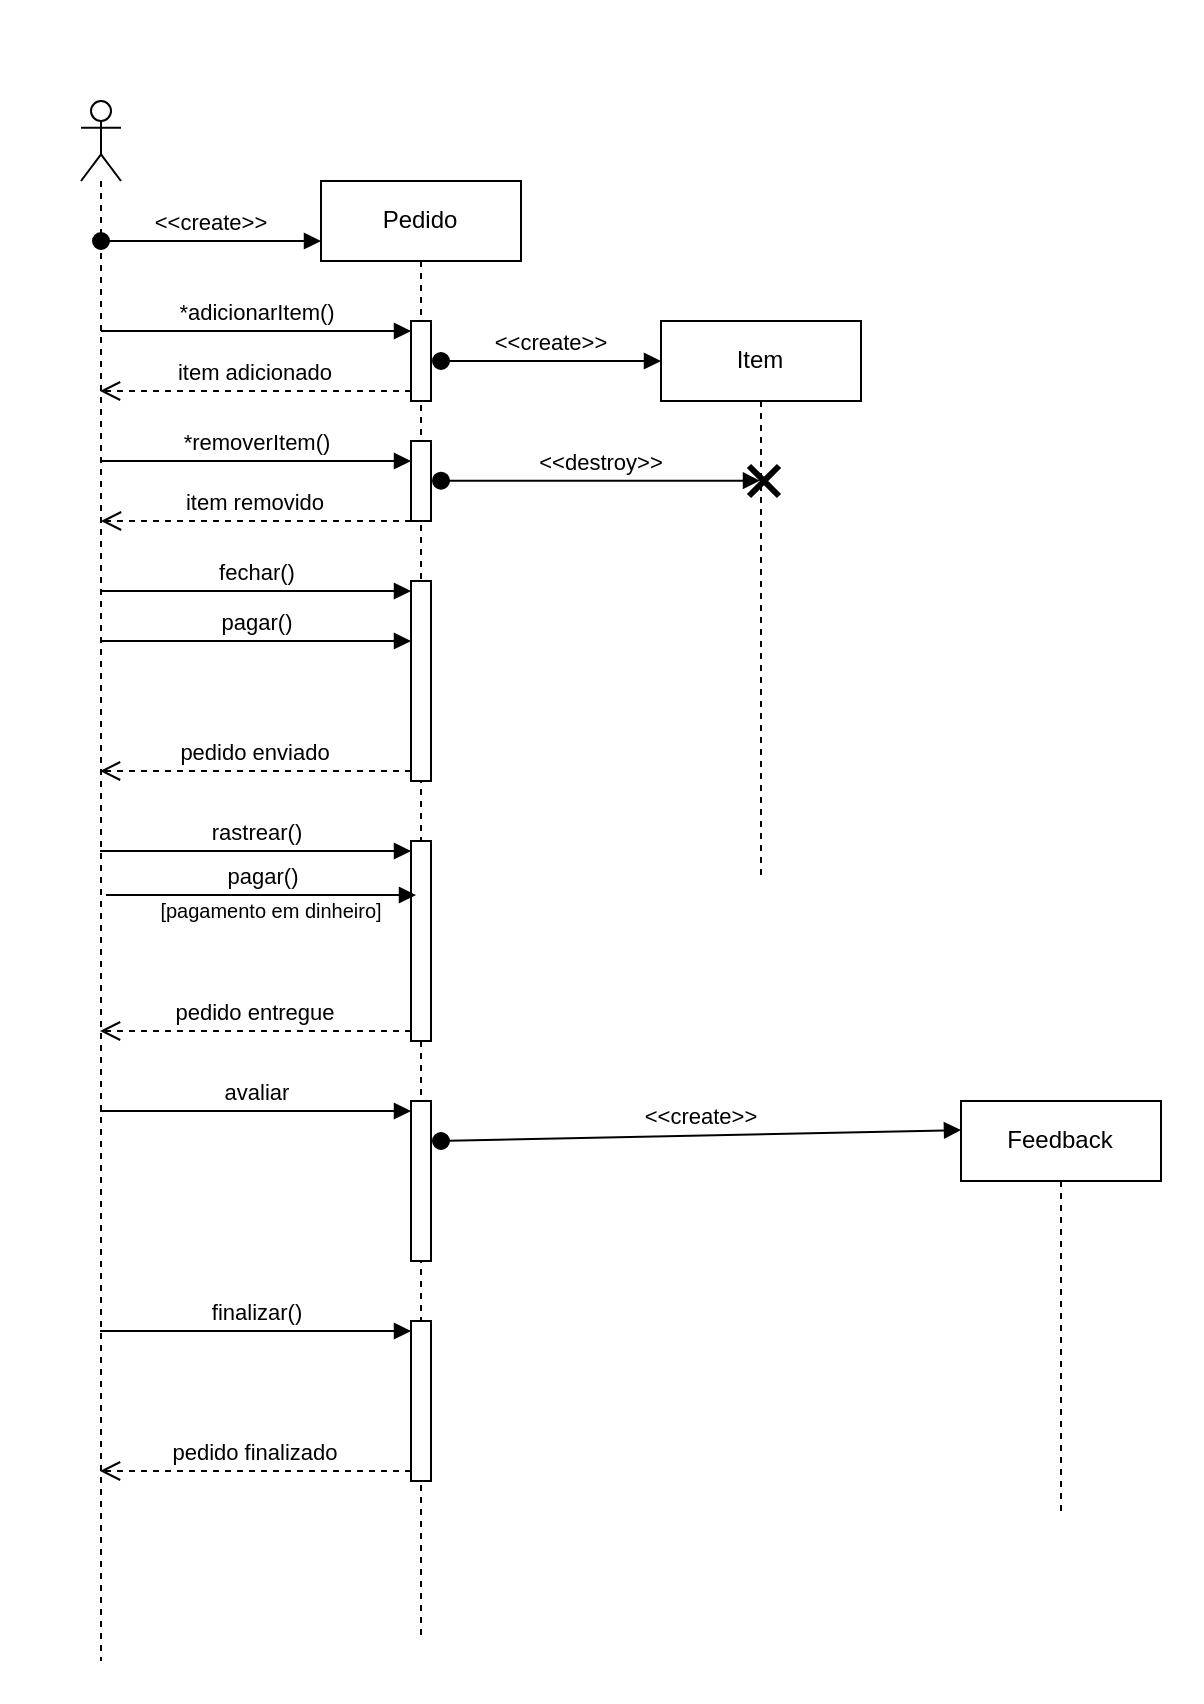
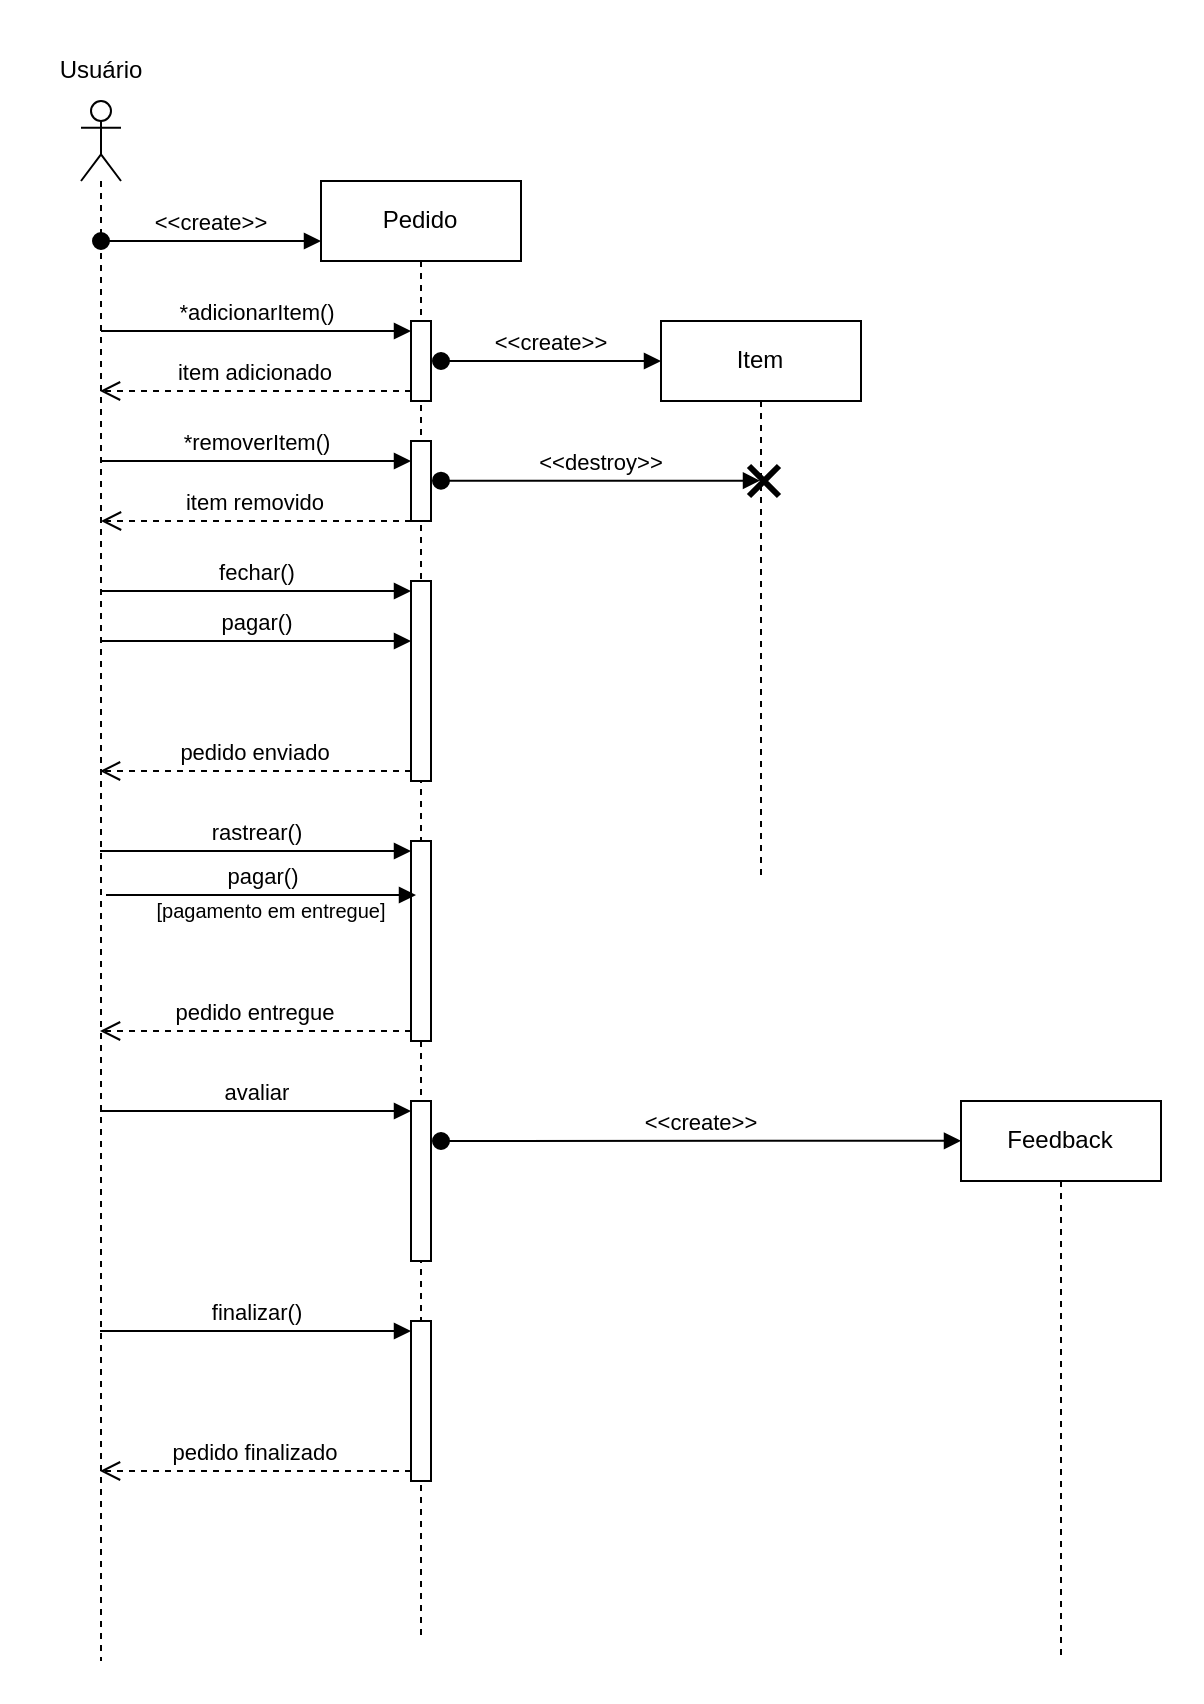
node "Usuário": added
node "[pagamento em dinheiro]": label "[pagamento em dinheiro]" -> "[pagamento em entregue]"
node "Feedback": size 200x410 -> 200x560
